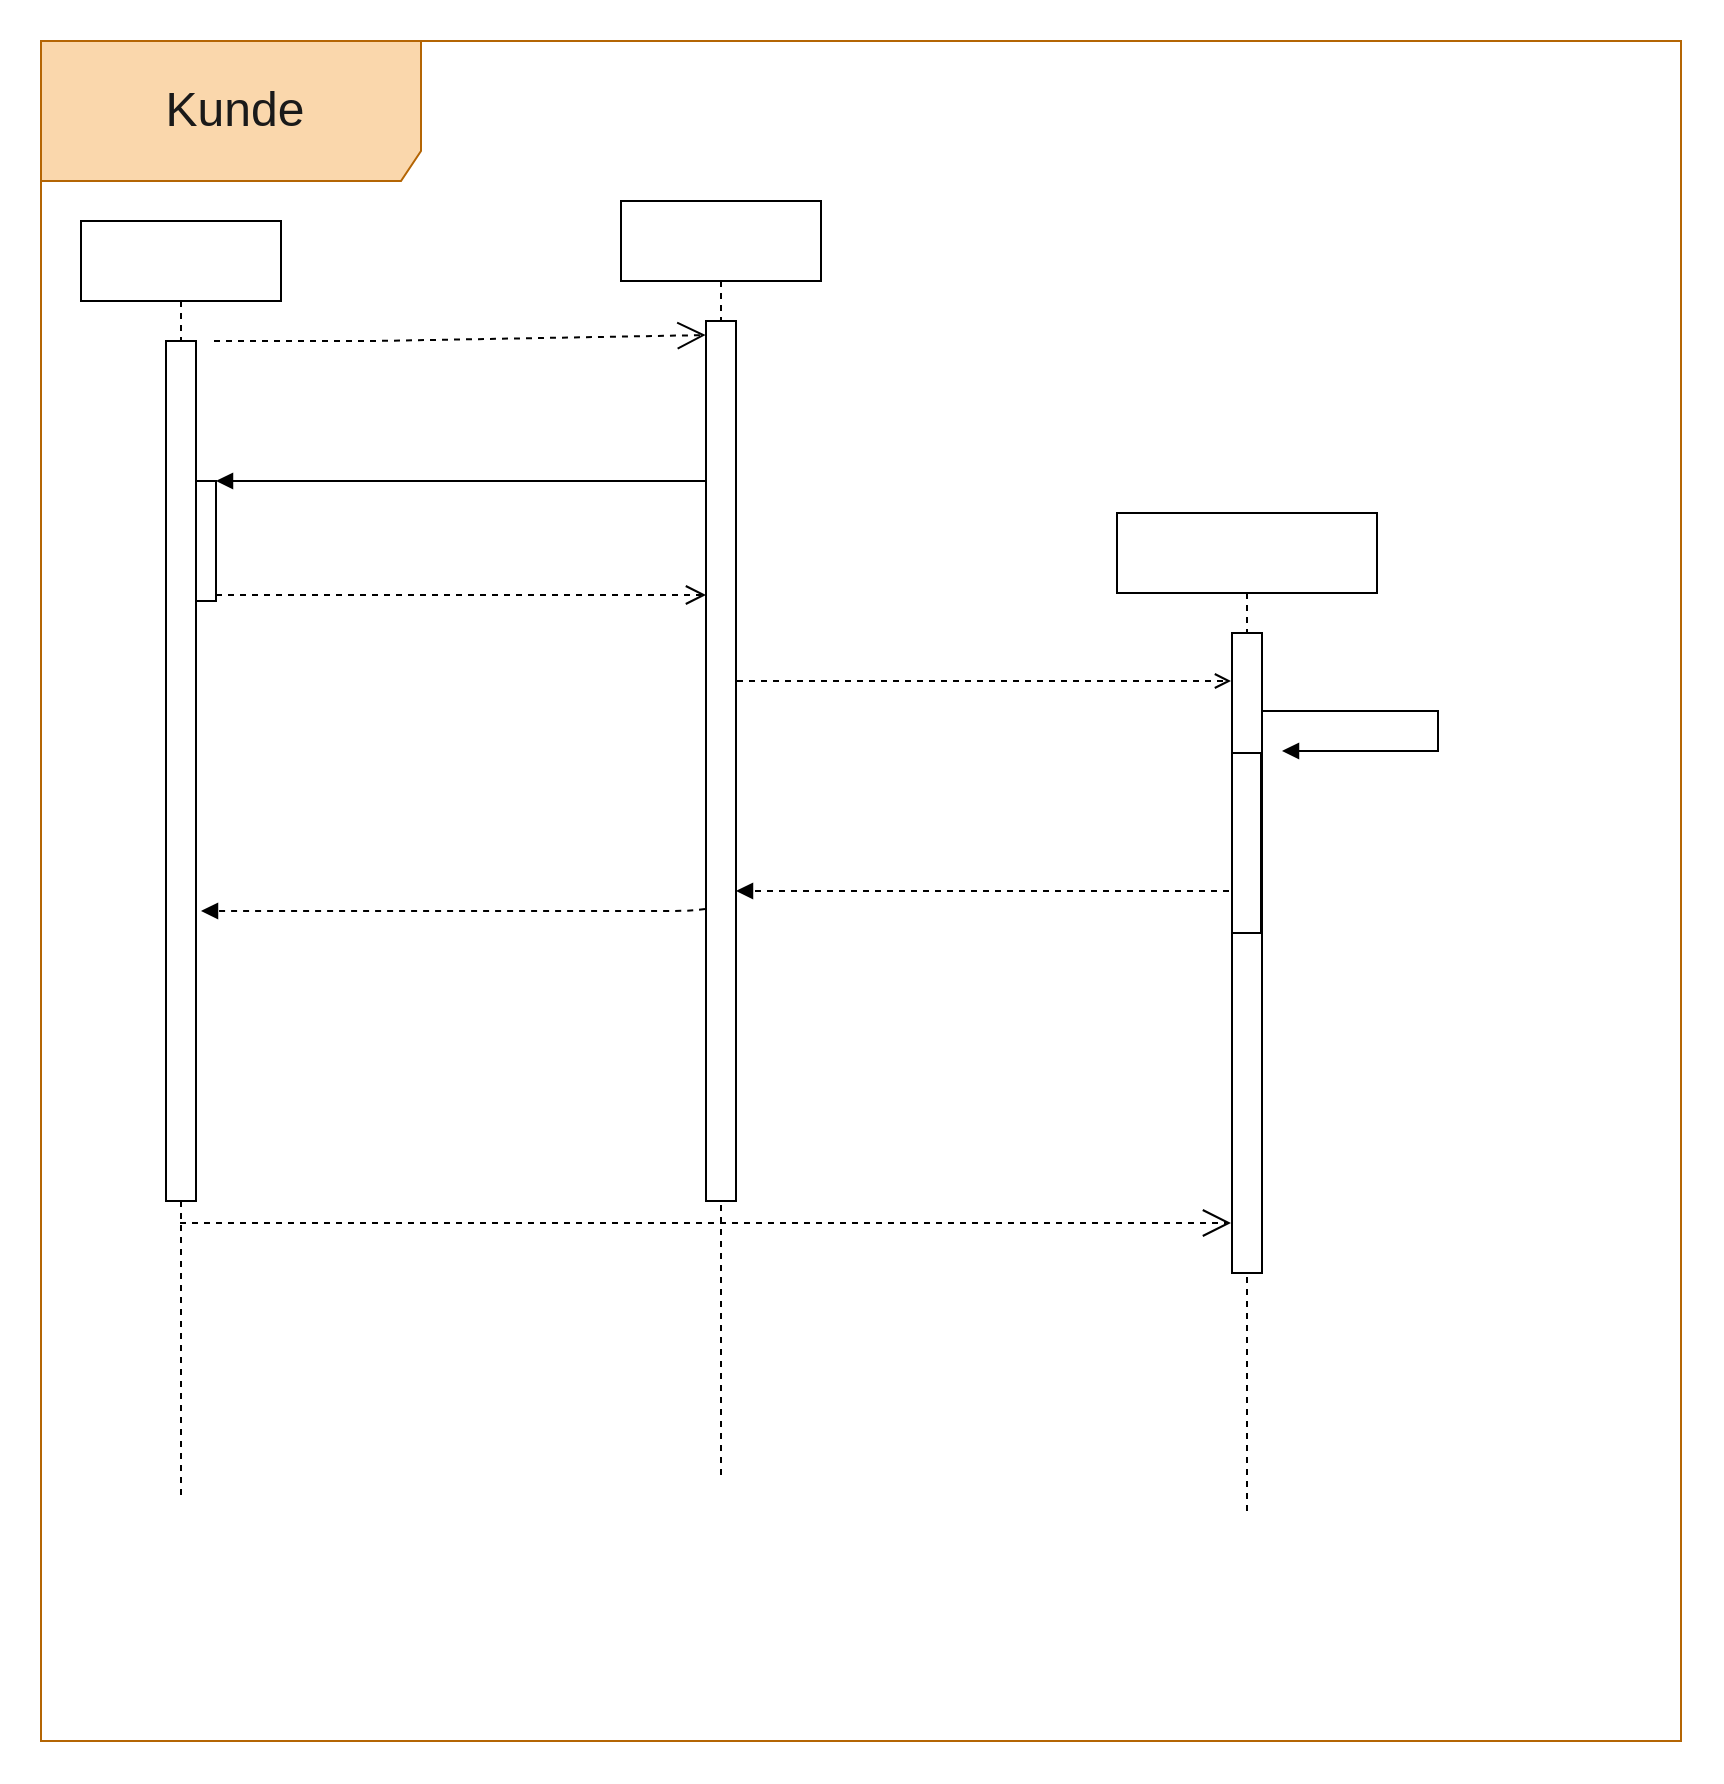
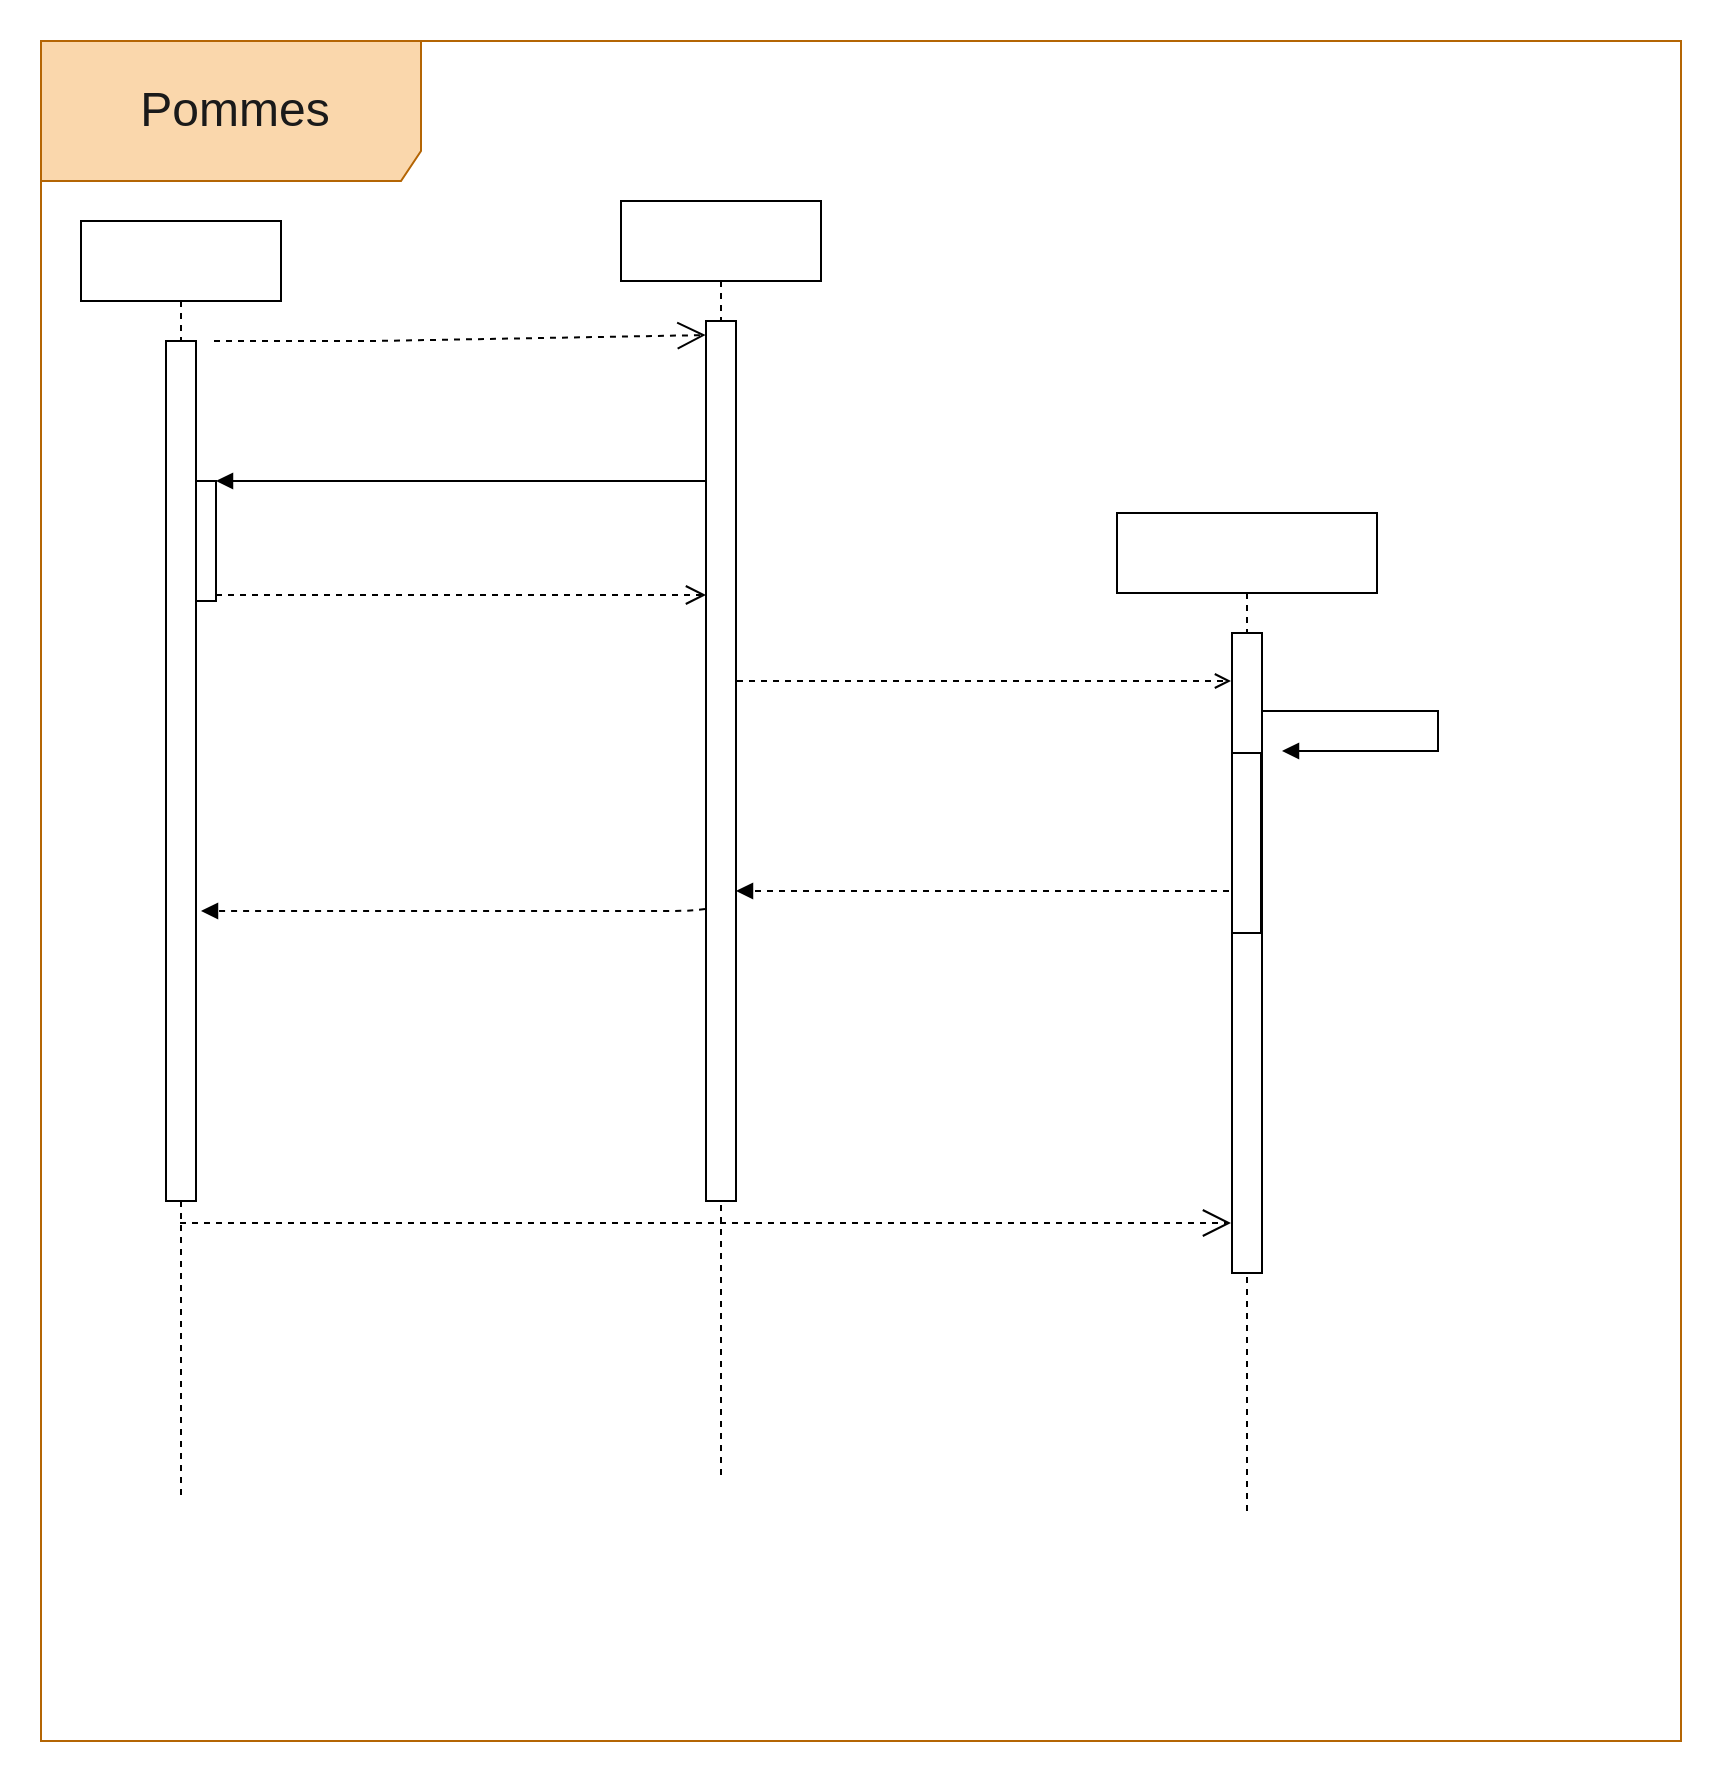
node "Kunde": label "Kunde" -> "Pommes"
